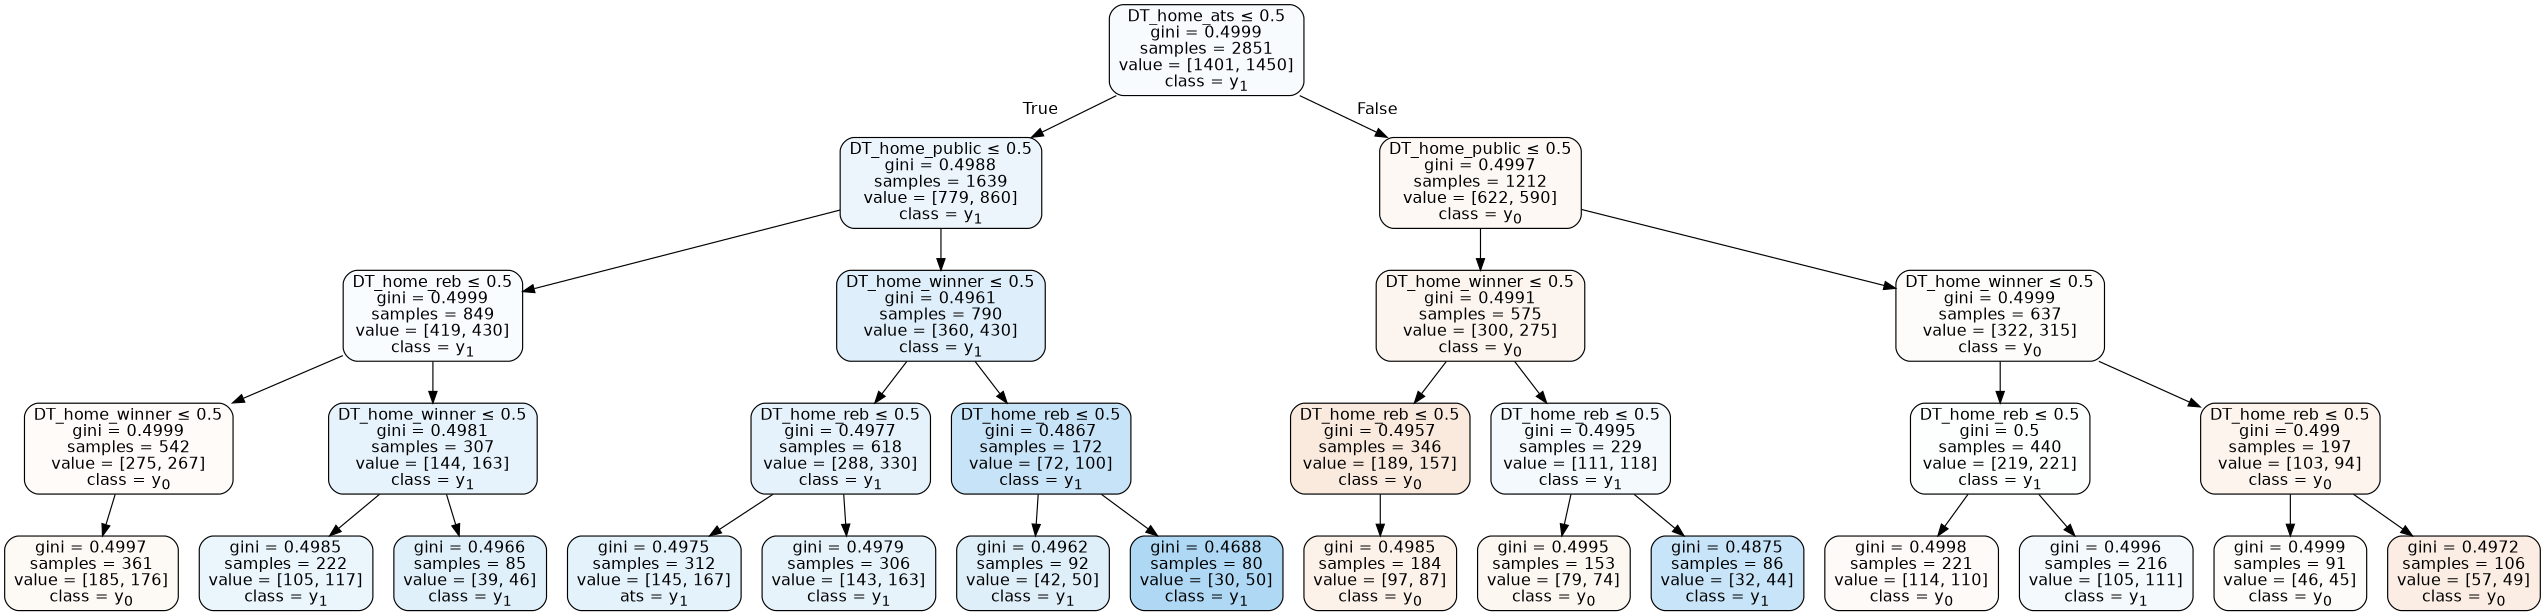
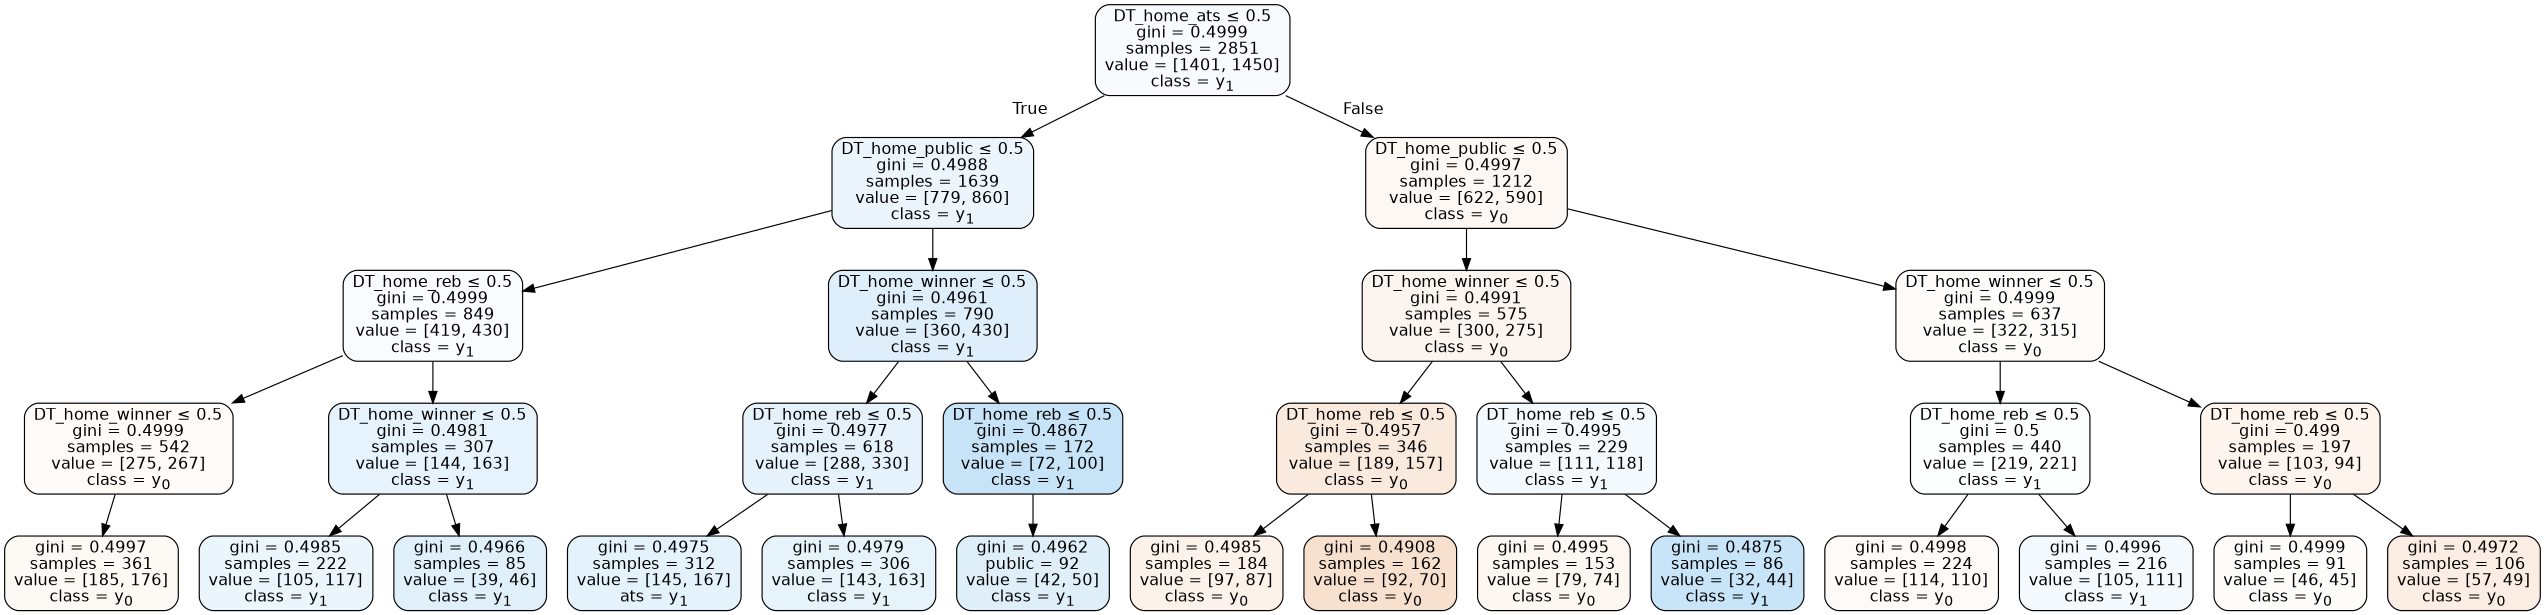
node "gini = 0.4962": text "samples = 92" -> "public = 92"
node "gini = 0.4998": text "samples = 221" -> "samples = 224"
node "gini = 0.4688": removed
node "gini = 0.4908": added
